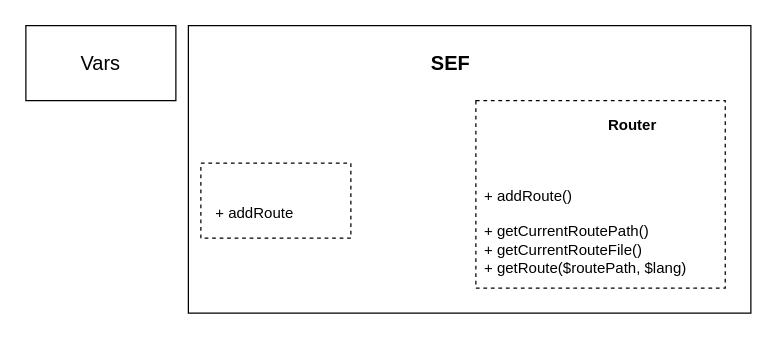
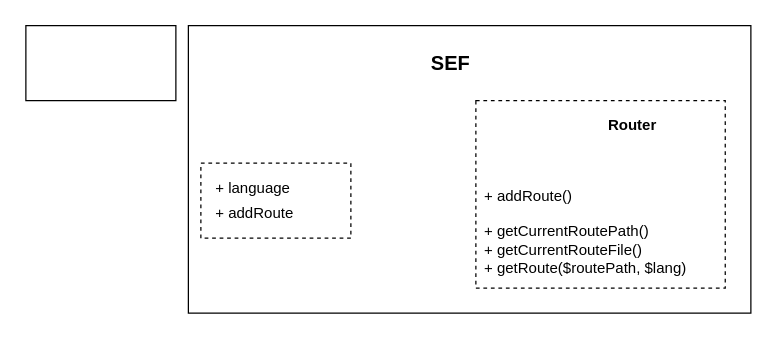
node "Vars": removed
node "+ language": added
